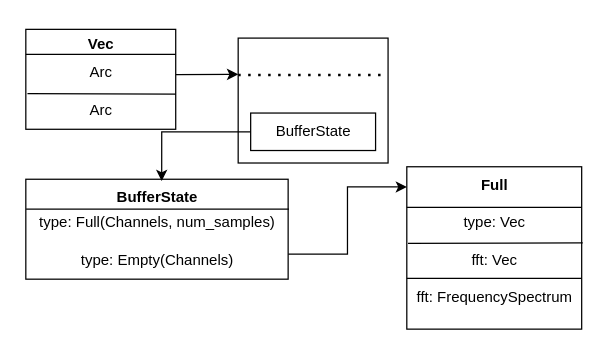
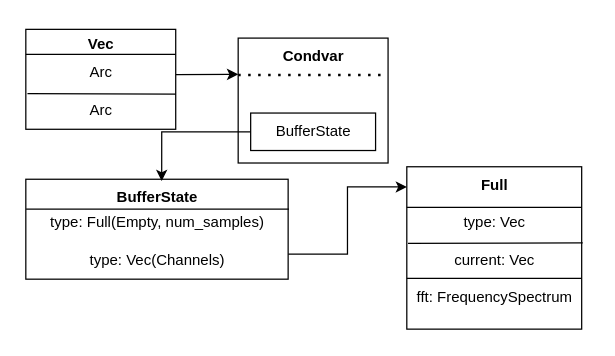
node "Condvar": added
node "type: Full(Channels, num_samples)": label "type: Full(Channels, num_samples)" -> "type: Full(Empty, num_samples)"
node "type: Empty(Channels)": label "type: Empty(Channels)" -> "type: Vec(Channels)"
node "fft: Vec": label "fft: Vec" -> "current: Vec"
